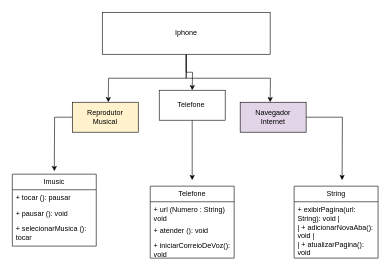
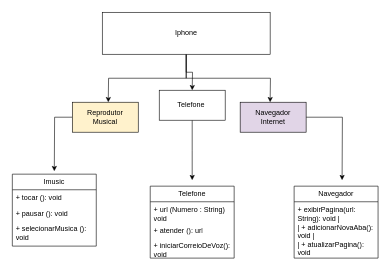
node "String": label "String" -> "Navegador"
node "+ tocar (): pausar": label "+ tocar (): pausar" -> "+ tocar (): void"
node "+ atender (): void": label "+ atender (): void" -> "+ atender (): url"
node "+ selecionarMusica (): tocar": label "+ selecionarMusica (): tocar" -> "+ selecionarMusica (): void"
